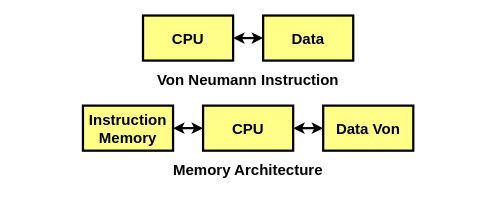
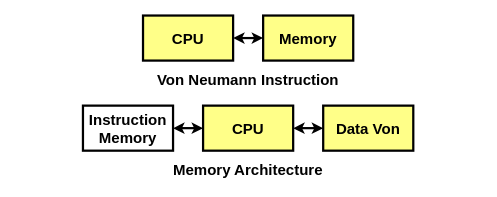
node "Data": label "Data" -> "Memory"
node "Instruction Memory": fillcolor #ffff88 -> #ffffff
